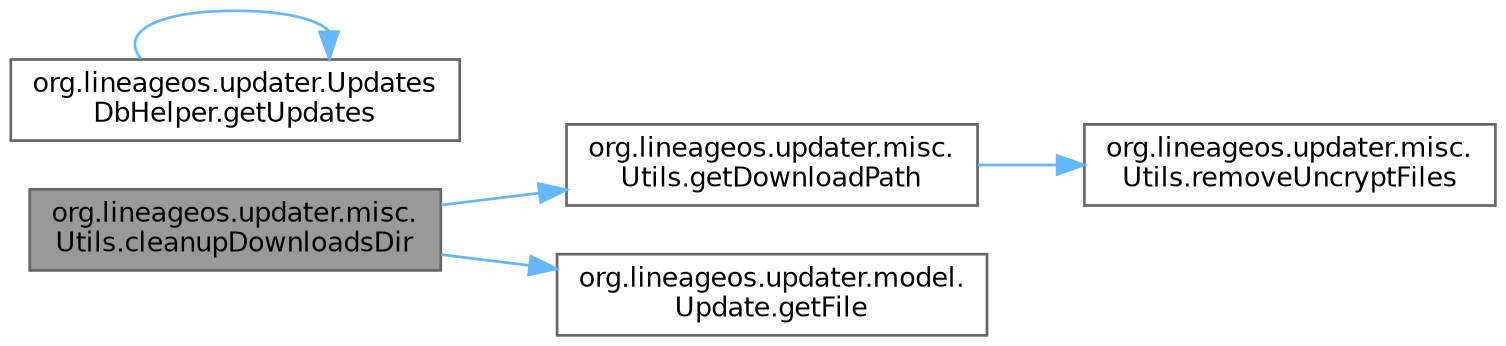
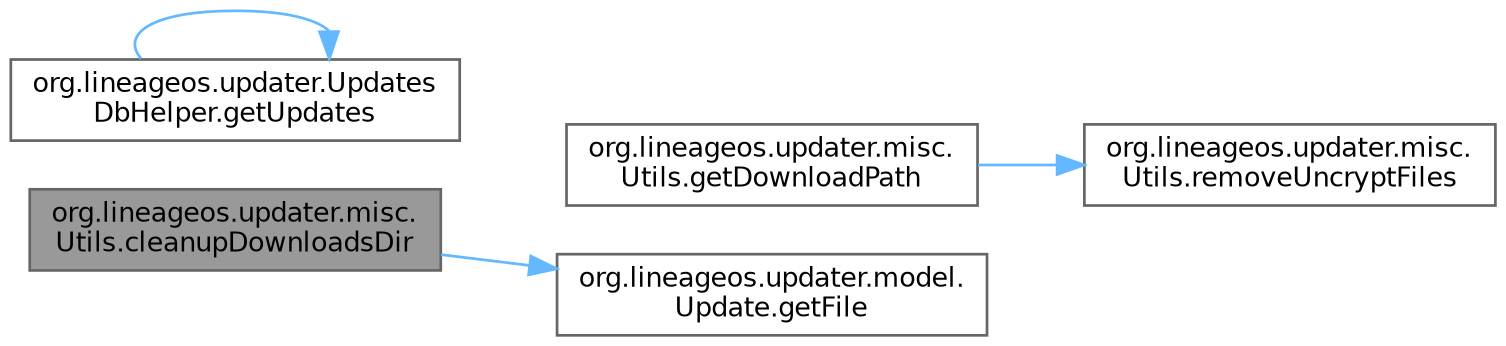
edge "org.lineageos.updater.misc. Utils.cleanupDownloadsDir" -> "org.lineageos.updater.misc. Utils.getDownloadPath": removed
